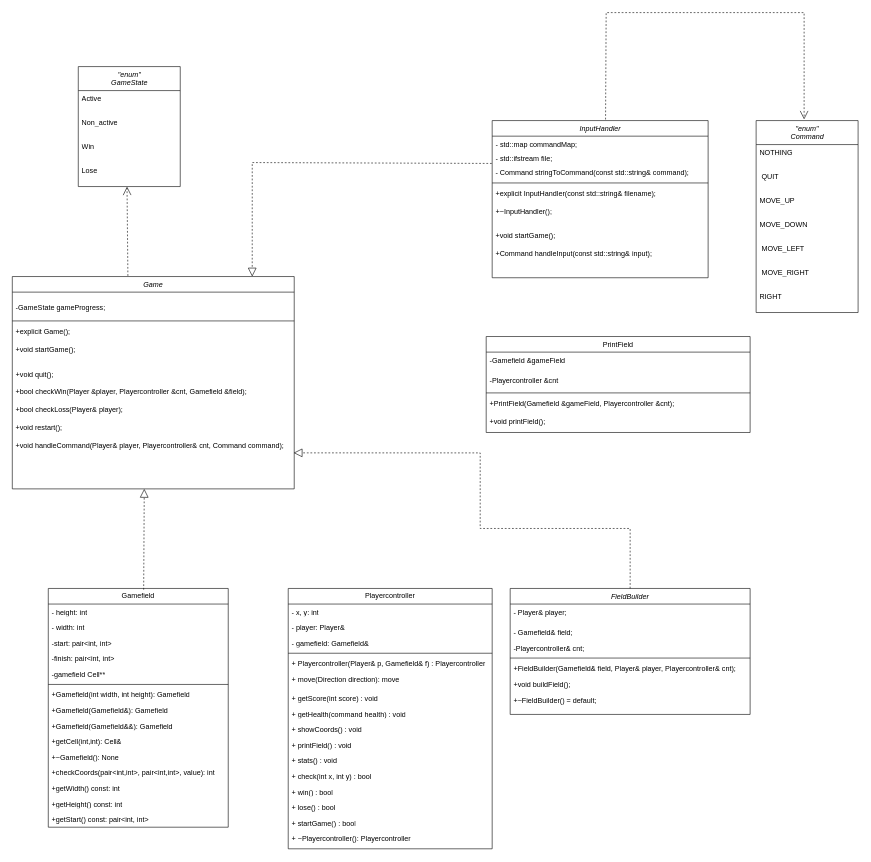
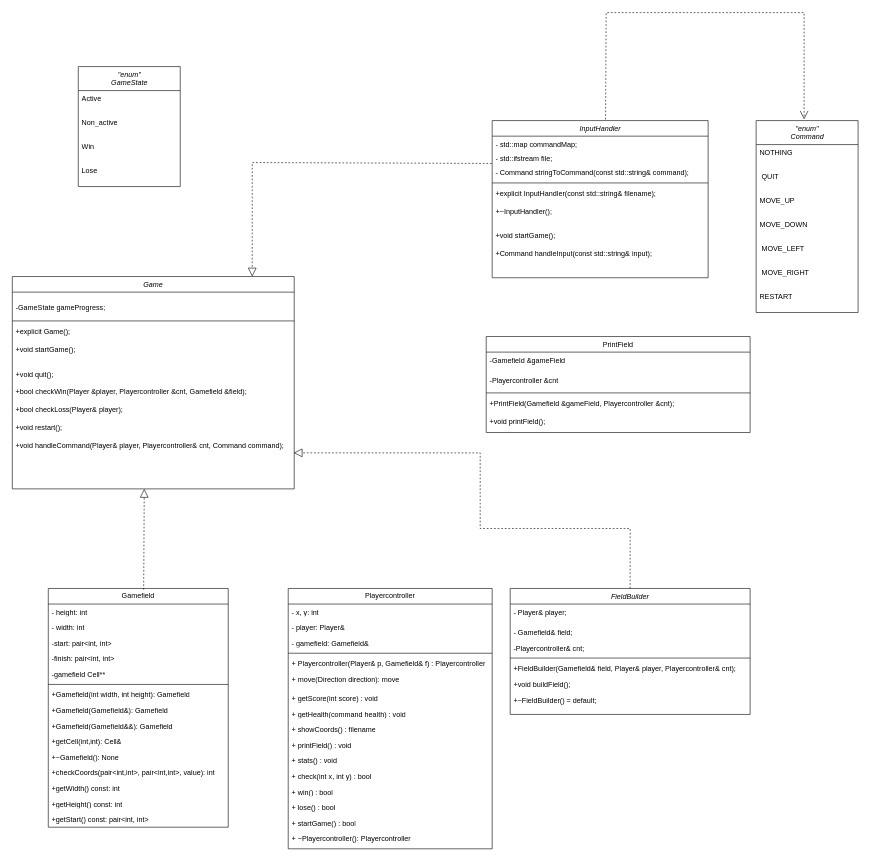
edge "Game" -> "Lose": removed
node "RIGHT": label "RIGHT" -> "RESTART"
node "+ showCoords() : void": label "+ showCoords() : void" -> "+ showCoords() : filename"
